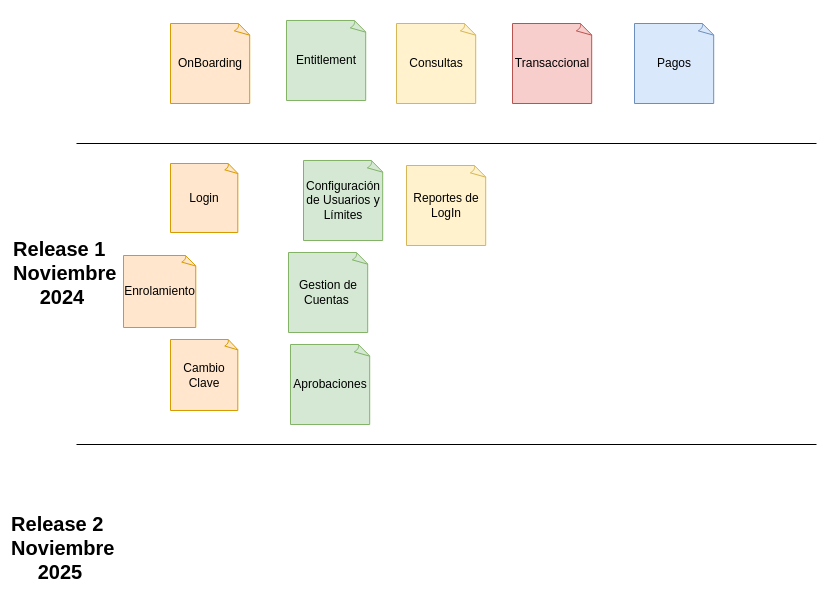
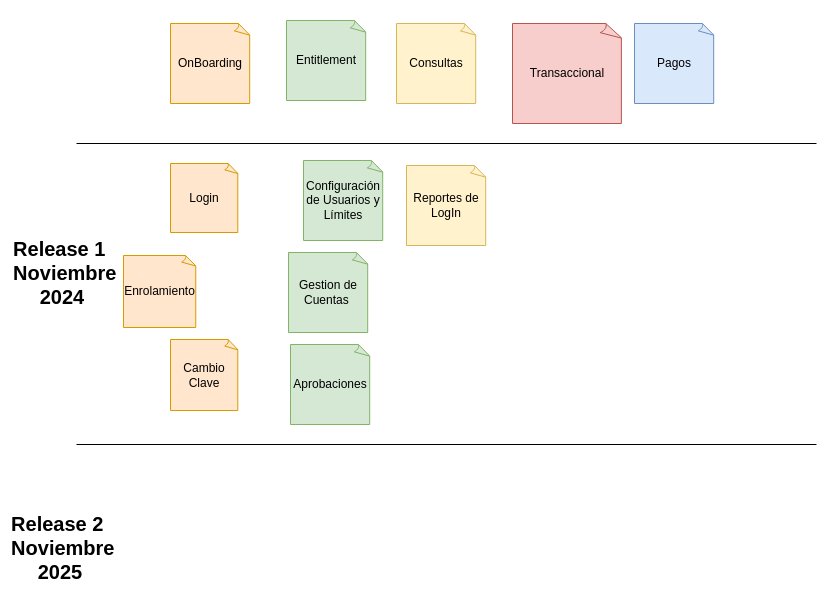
node "Transaccional": size 80x80 -> 110x100
